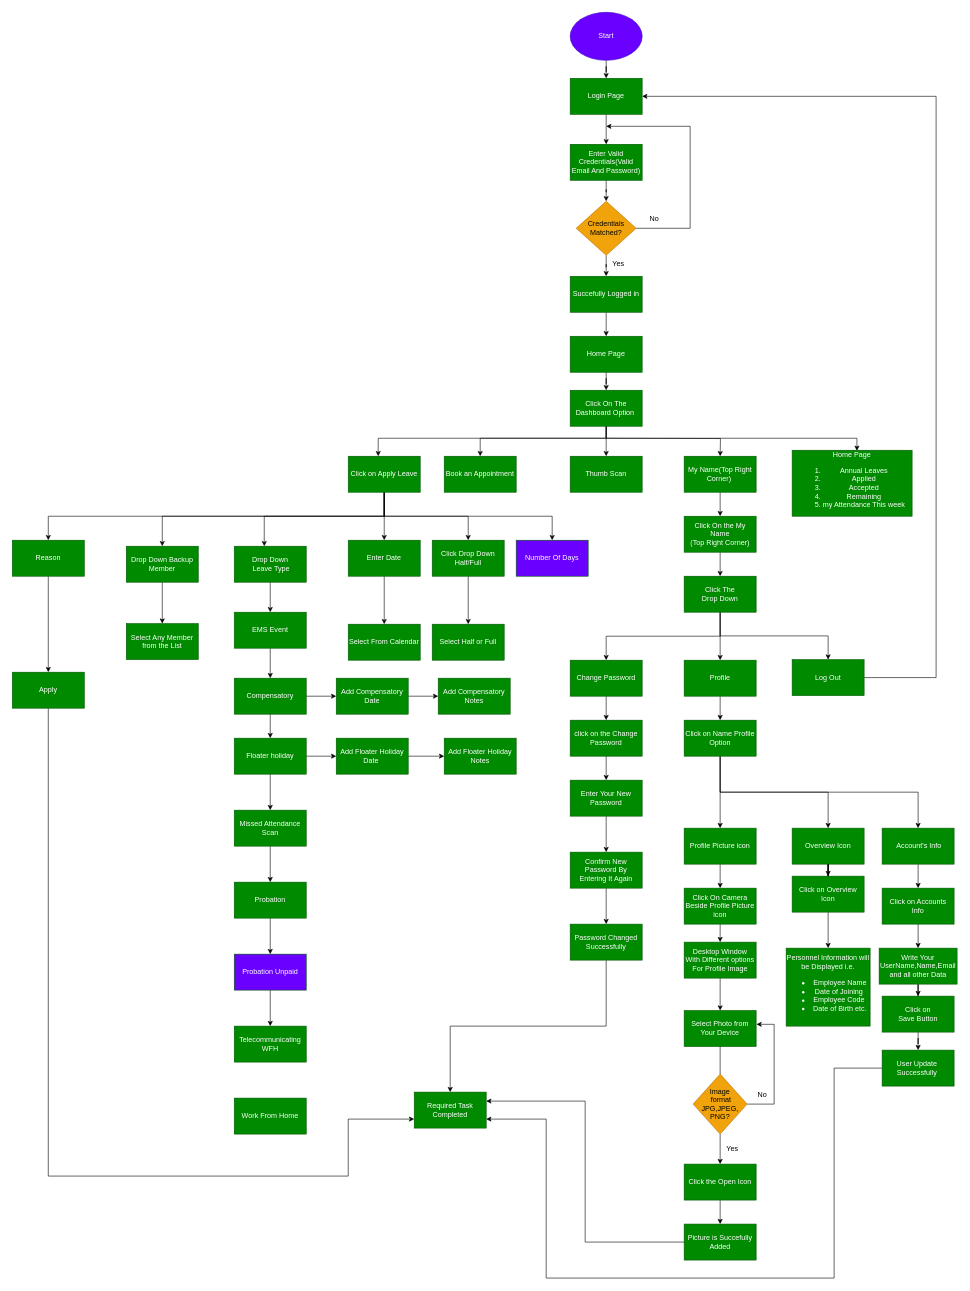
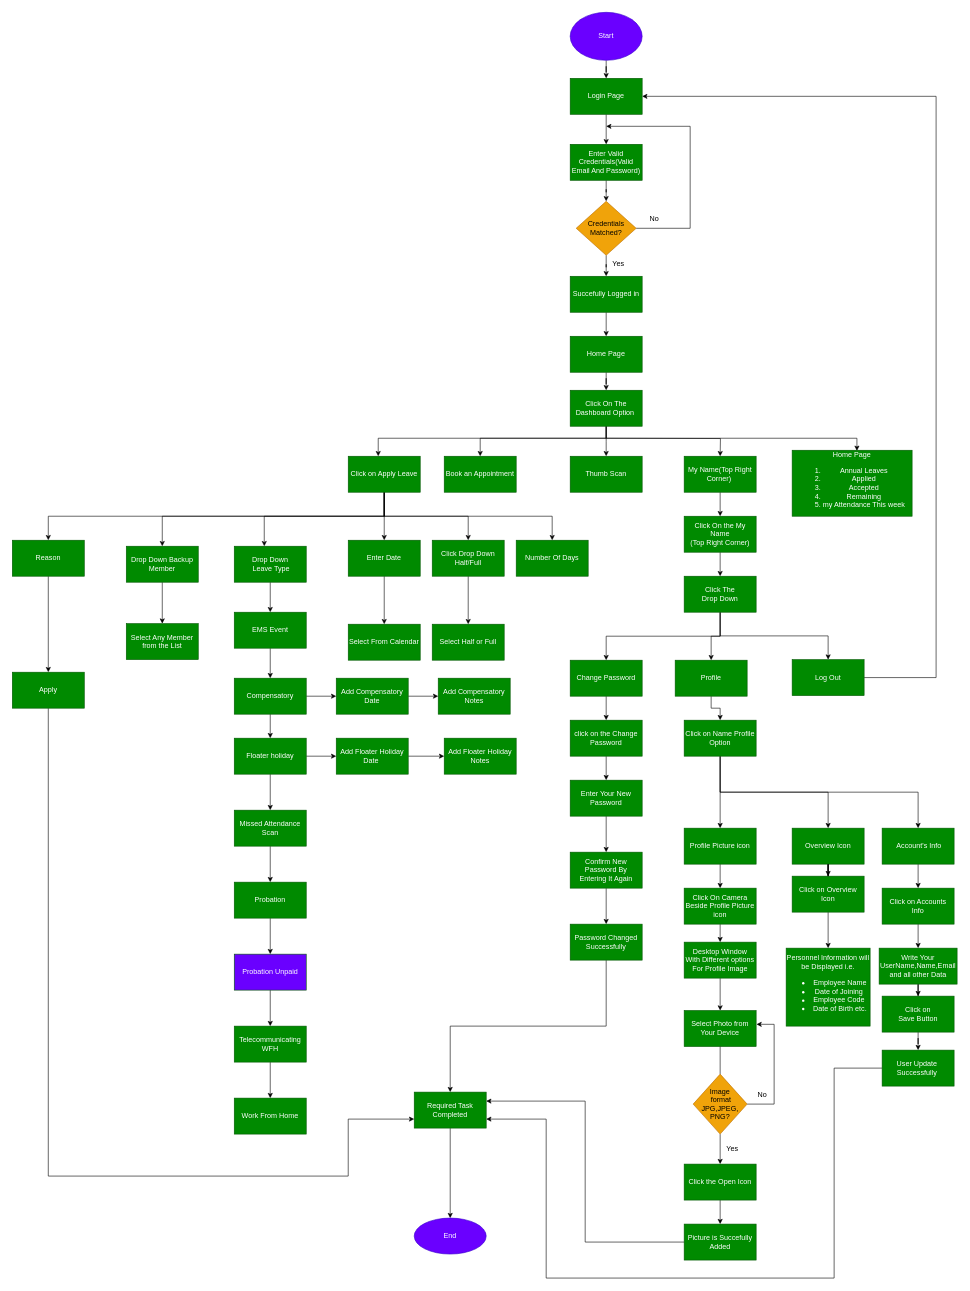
node "Number Of Days": fillcolor #6a00ff -> #008a00
node "Profile": moved (720, 678) -> (711, 678)
edge "Telecommunicating WFH" -> "Work From Home": added
edge "Required Task Completed" -> "End": added
node "End": added
